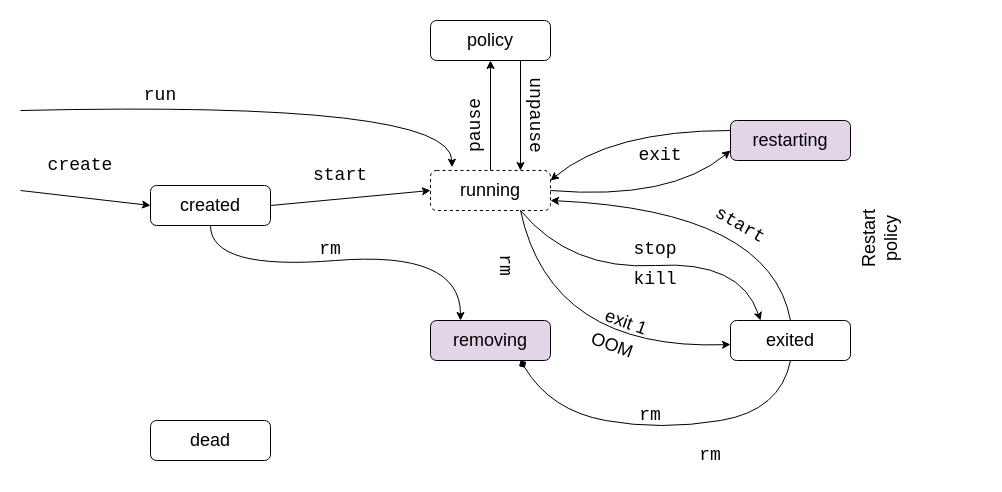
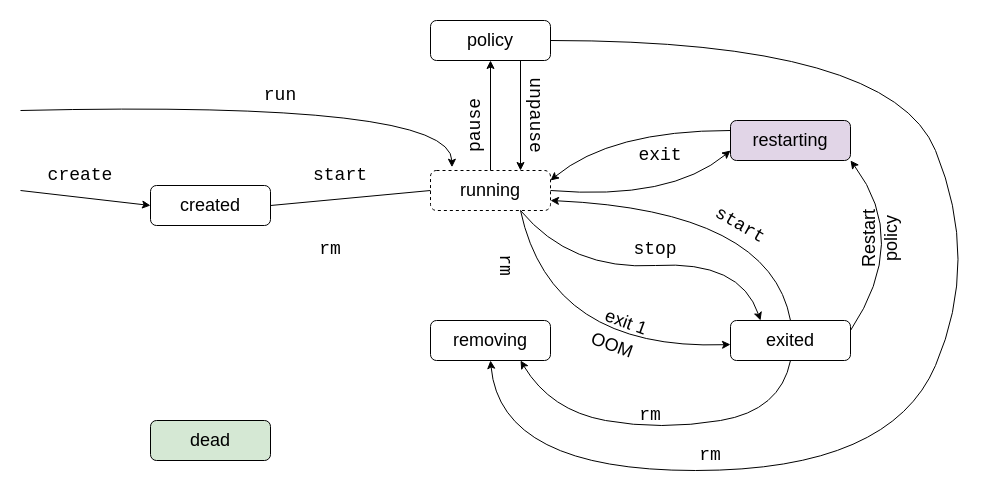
node "run": moved (161, 96) -> (281, 96)
node "create": moved (81, 166) -> (81, 176)
edge "created" -> "running": arrowhead classic -> none
edge "exited" -> "restarting": added
edge "created" -> "removing": removed
node "kill": removed
edge "policy" -> "removing": added
node "removing": fillcolor #e1d5e7 -> #ffffff
edge "exited" -> "removing": arrowhead diamond -> classic
node "dead": fillcolor #ffffff -> #d5e8d4
